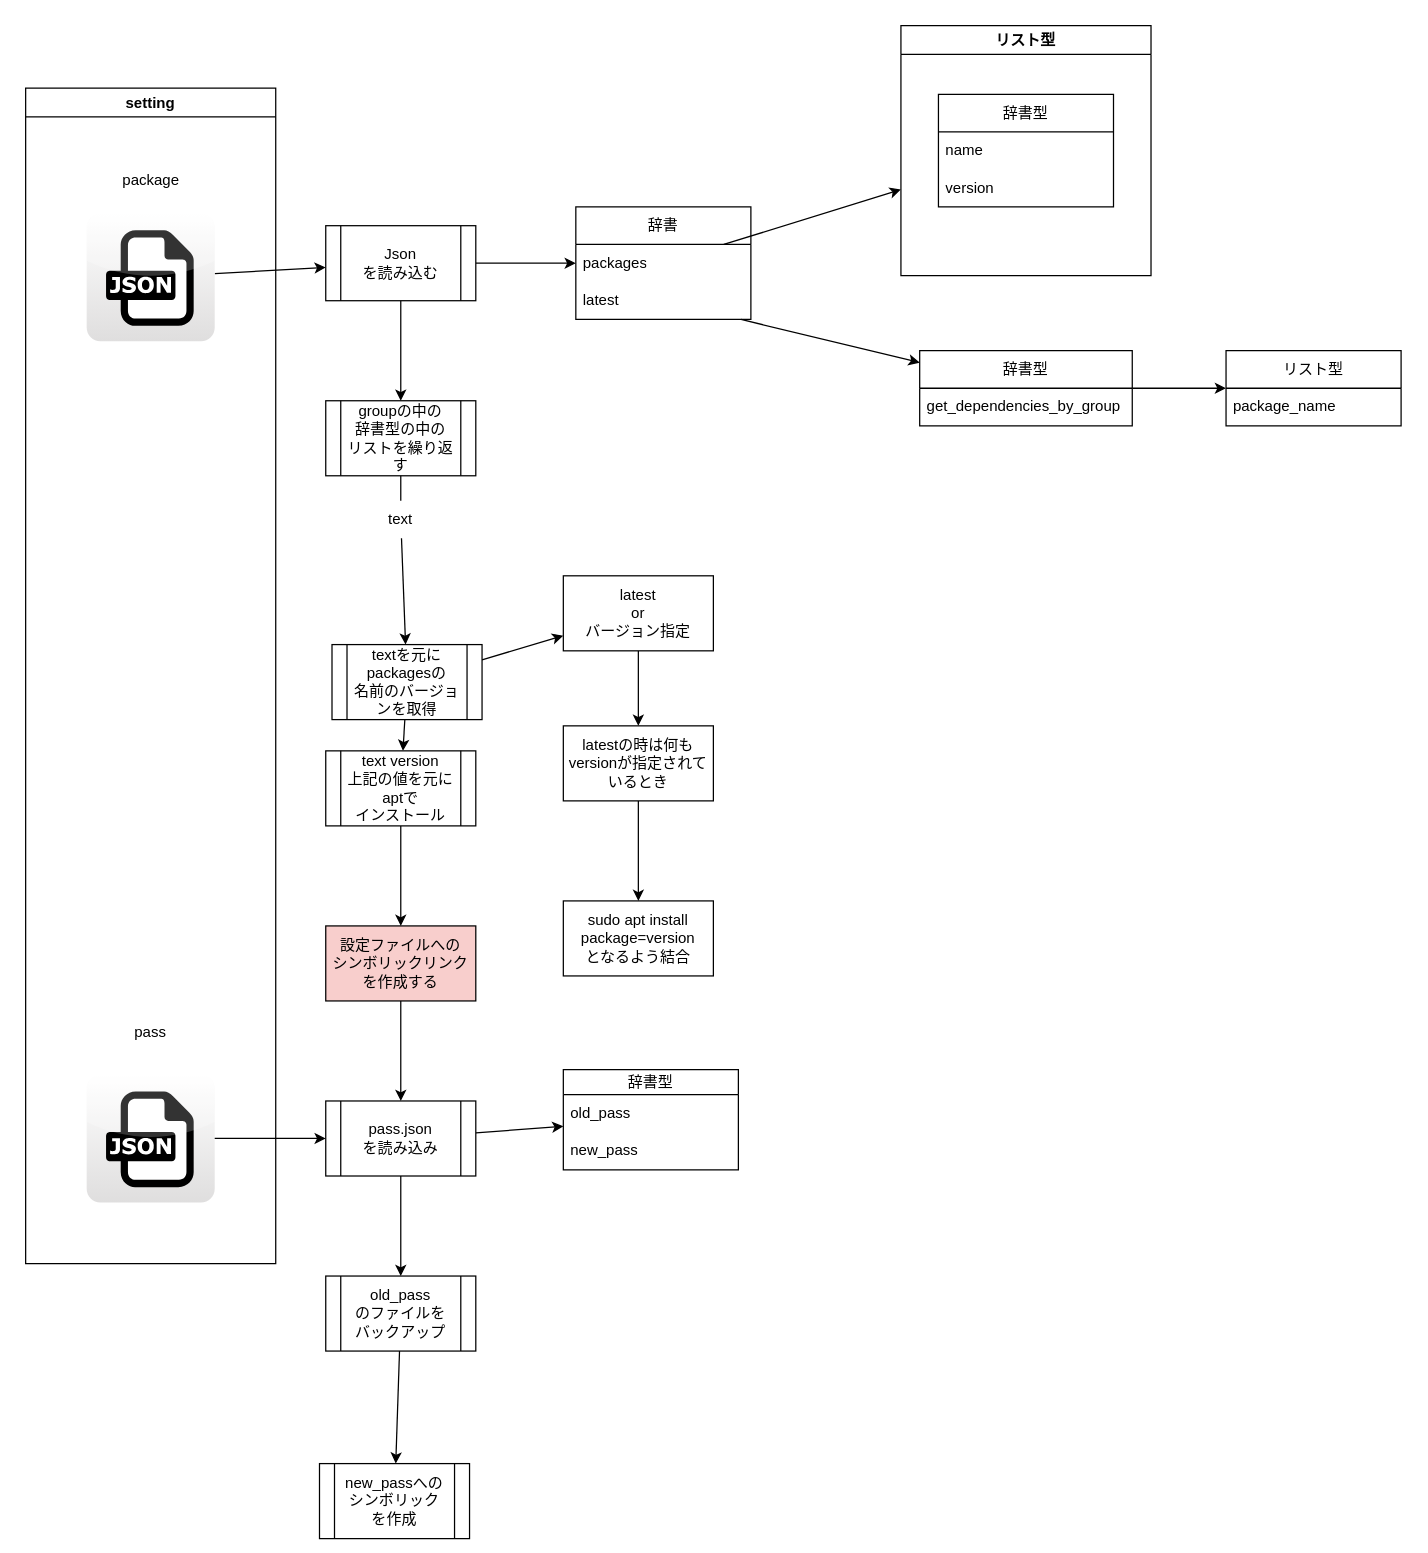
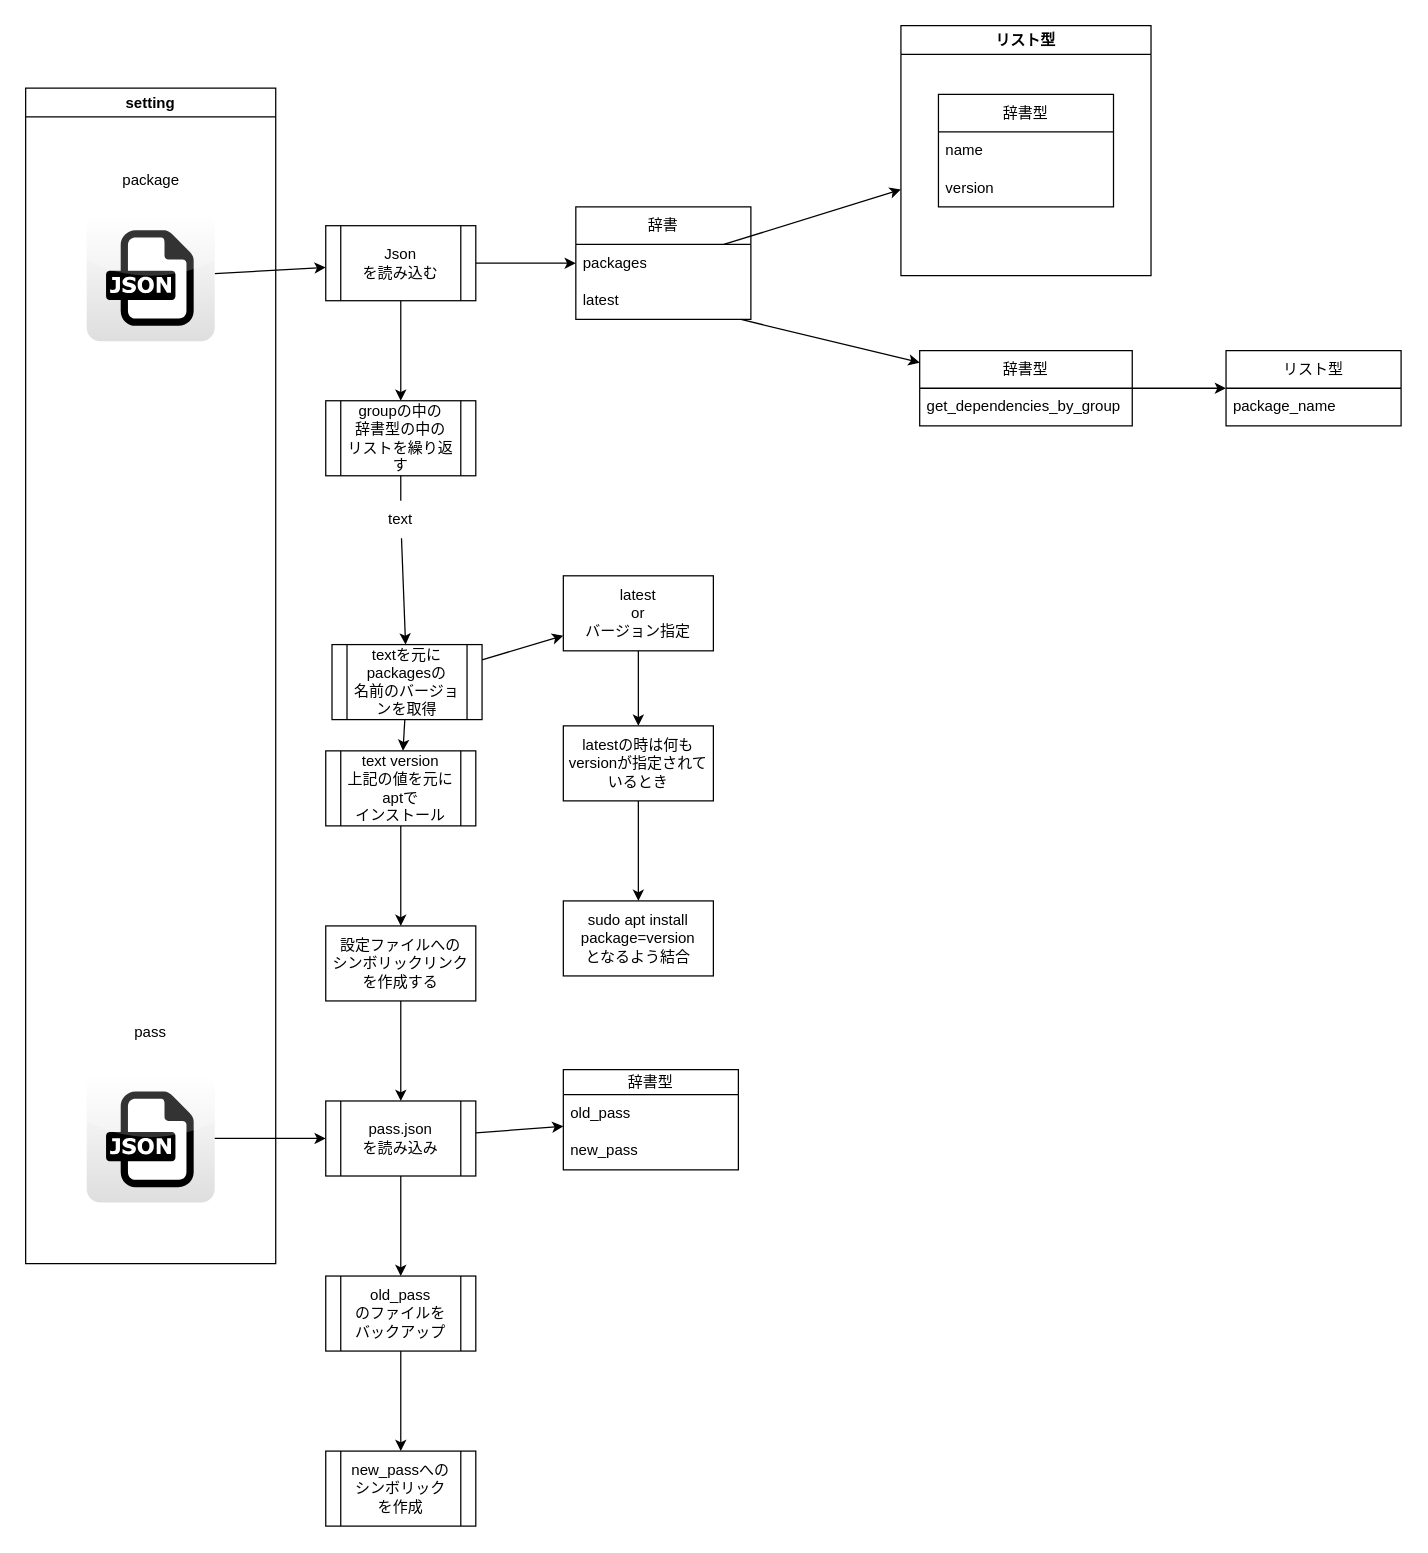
node "設定ファイルへの シンボリックリンクを作成する": fillcolor #f8cecc -> #ffffff
node "new_passへの シンボリック を作成": moved (394, 1501) -> (401, 1488)
